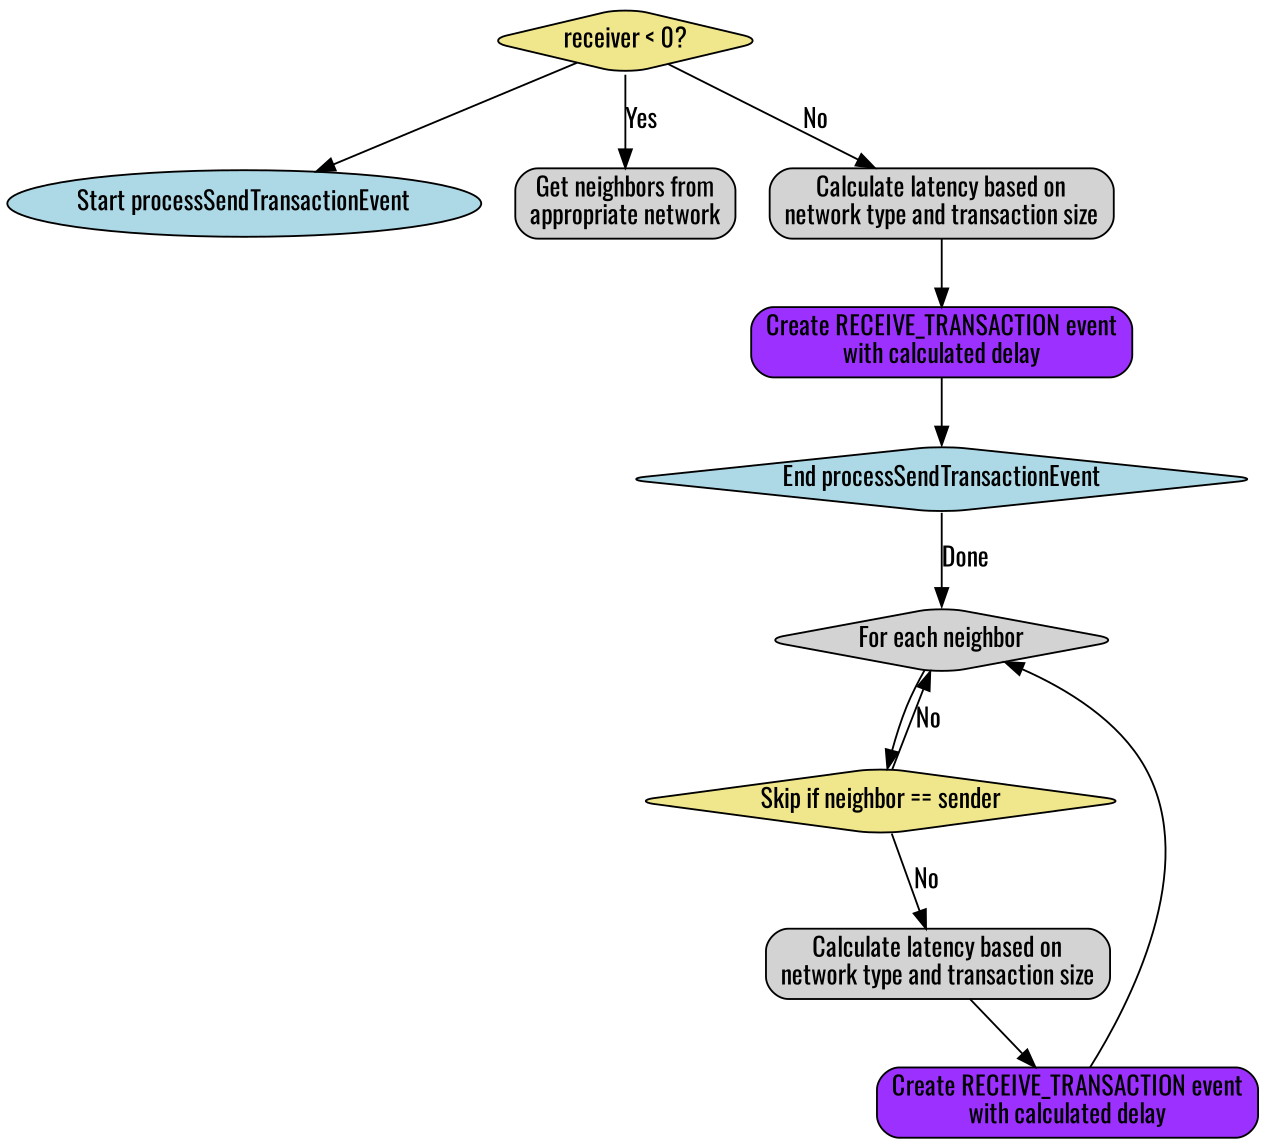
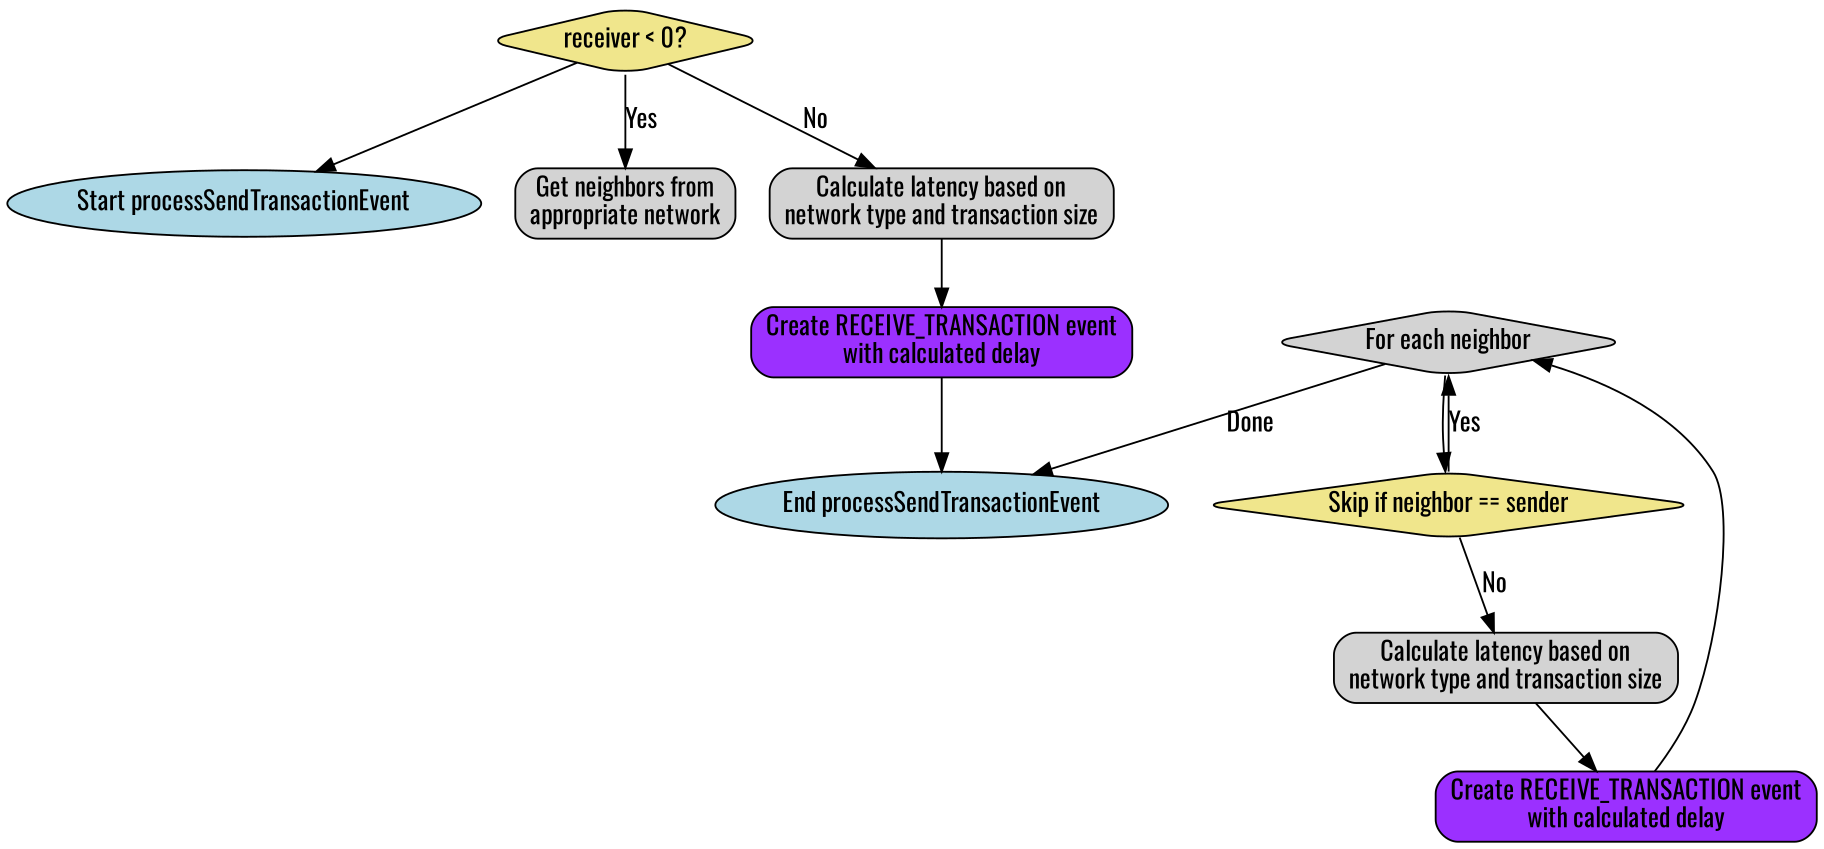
node "End processSendTransactionEvent": shape diamond -> ellipse
edge "End processSendTransactionEvent" -> "For each neighbor": reversed
edge "Skip if neighbor == sender" -> "For each neighbor": label "No" -> "Yes"
